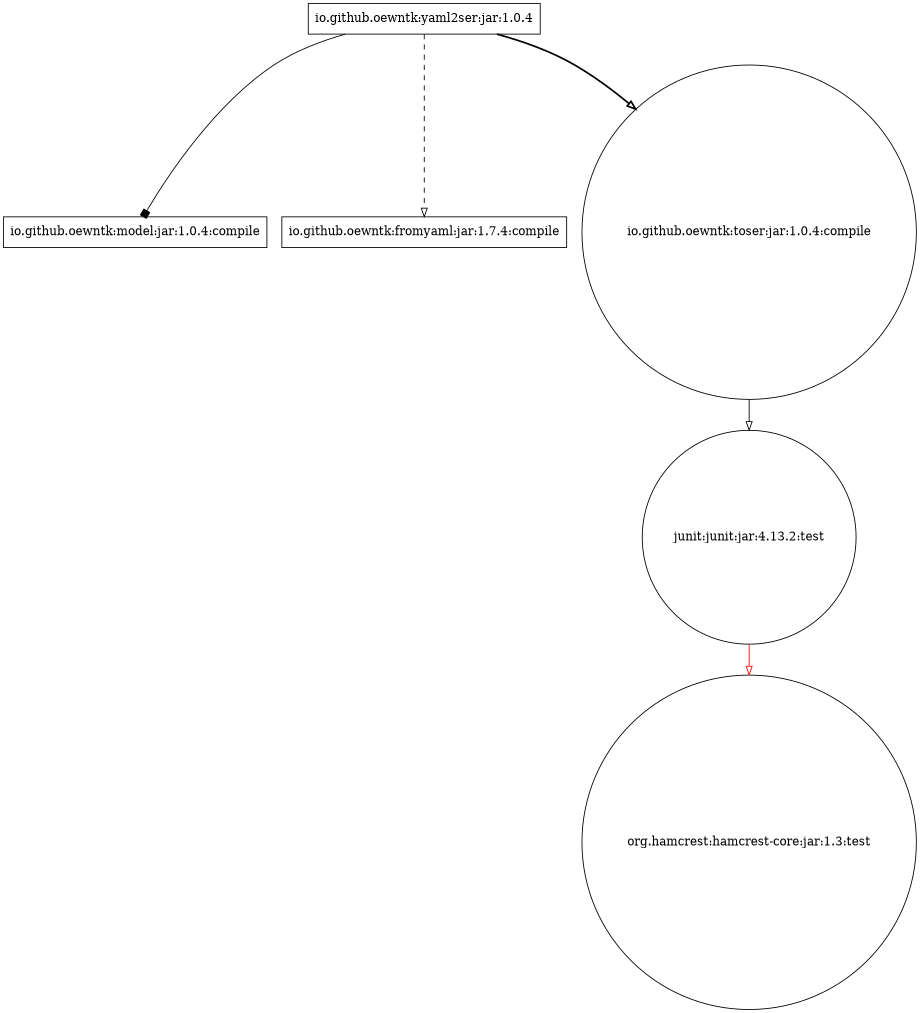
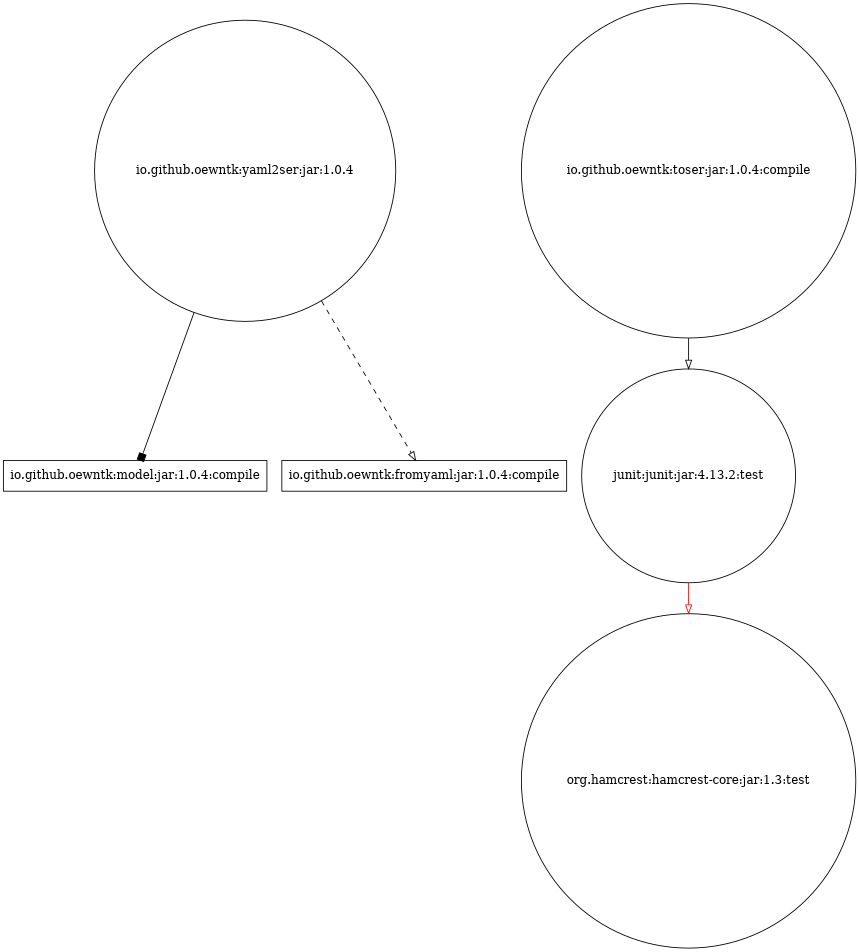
node "io.github.oewntk:yaml2ser:jar:1.0.4": shape box -> circle
edge "io.github.oewntk:yaml2ser:jar:1.0.4" -> "io.github.oewntk:toser:jar:1.0.4:compile": removed
node "io.github.oewntk:fromyaml:jar:1.7.4:compile": label "io.github.oewntk:fromyaml:jar:1.7.4:compile" -> "io.github.oewntk:fromyaml:jar:1.0.4:compile"
